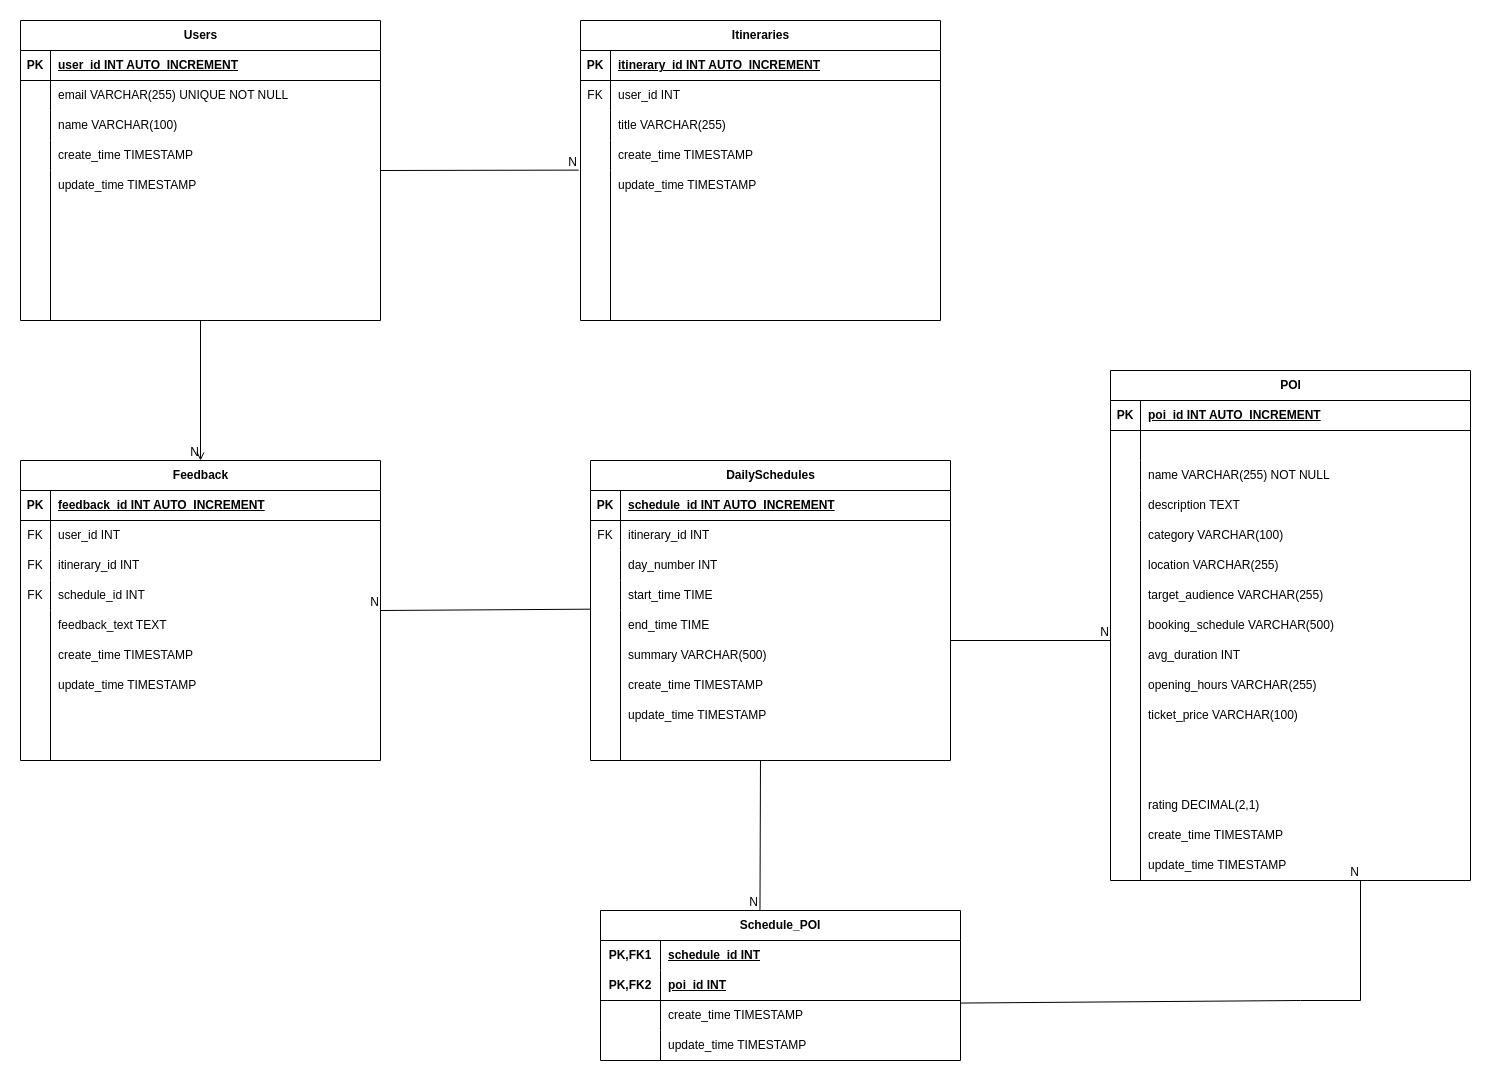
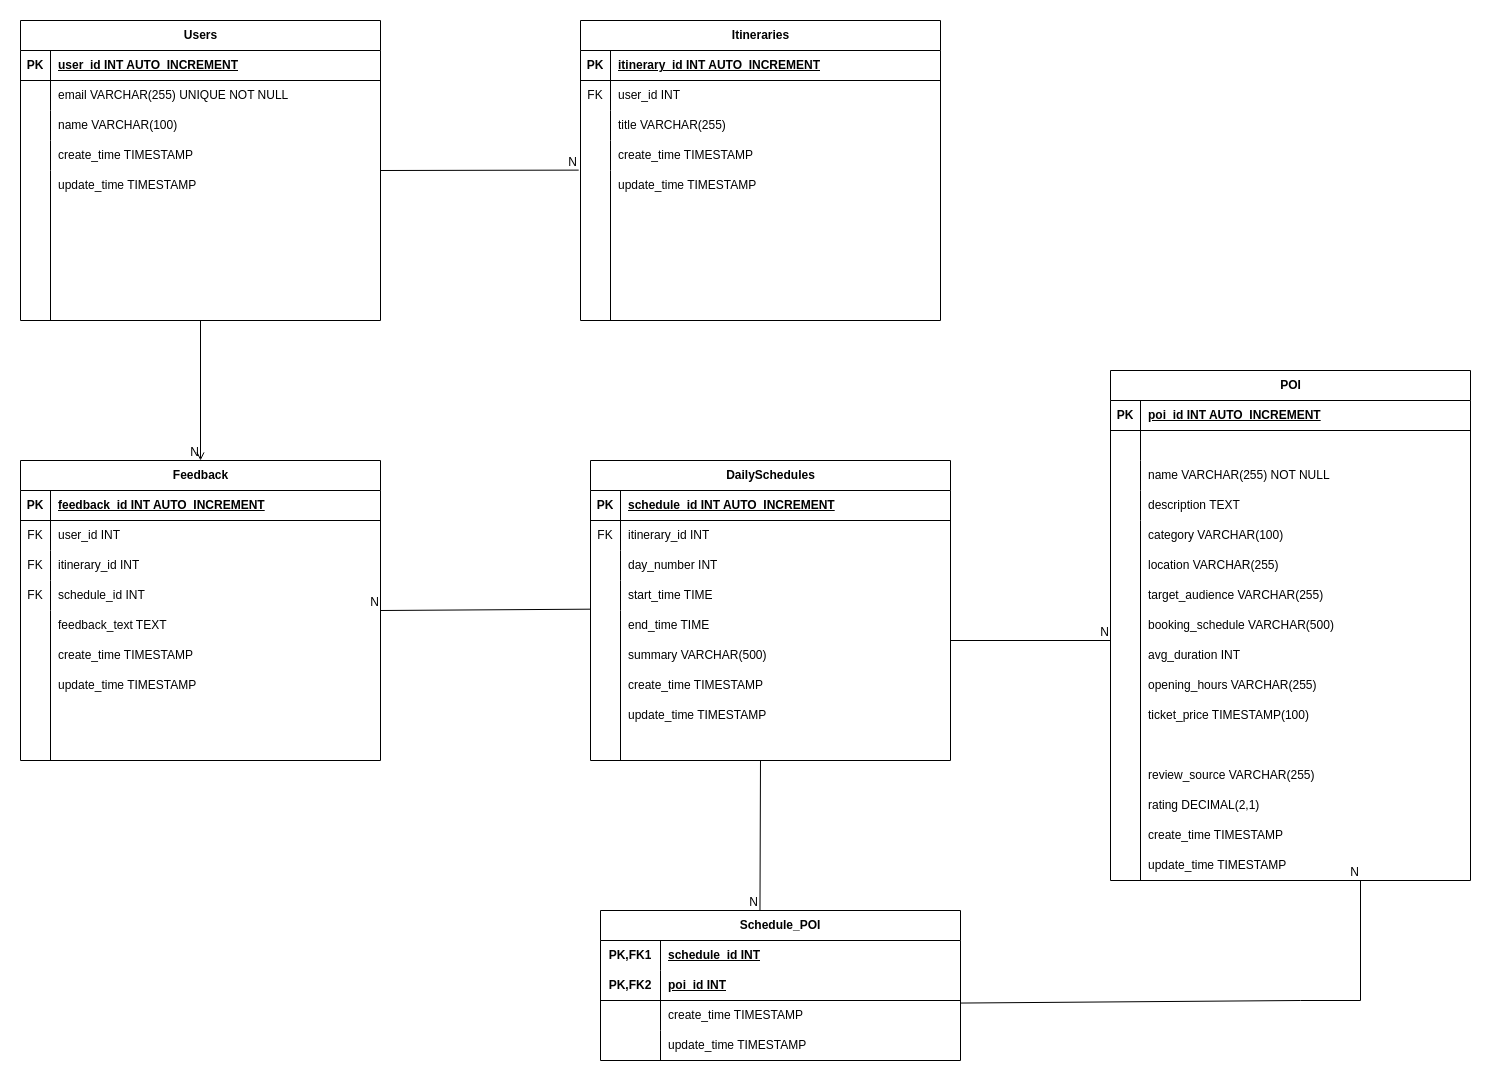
node "ticket_price VARCHAR(100)": label "ticket_price VARCHAR(100)" -> "ticket_price TIMESTAMP(100)"
node "review_source VARCHAR(255)": added
